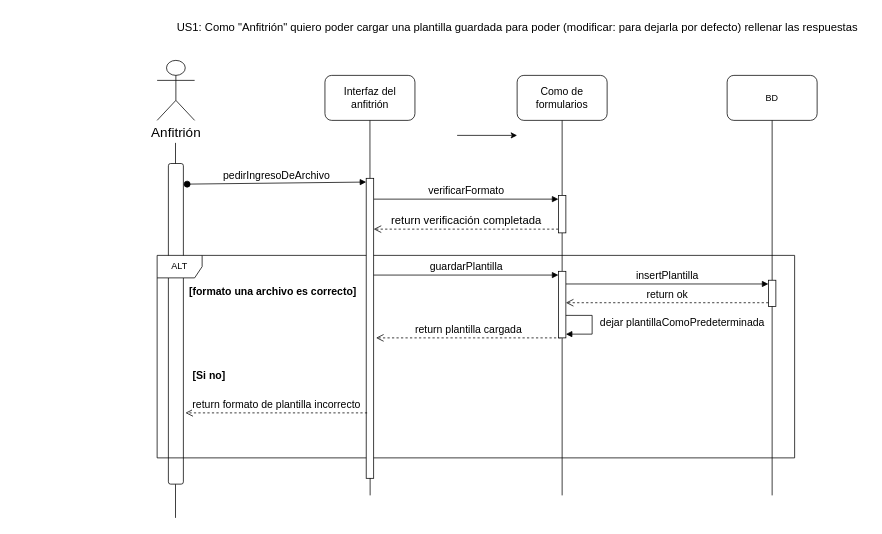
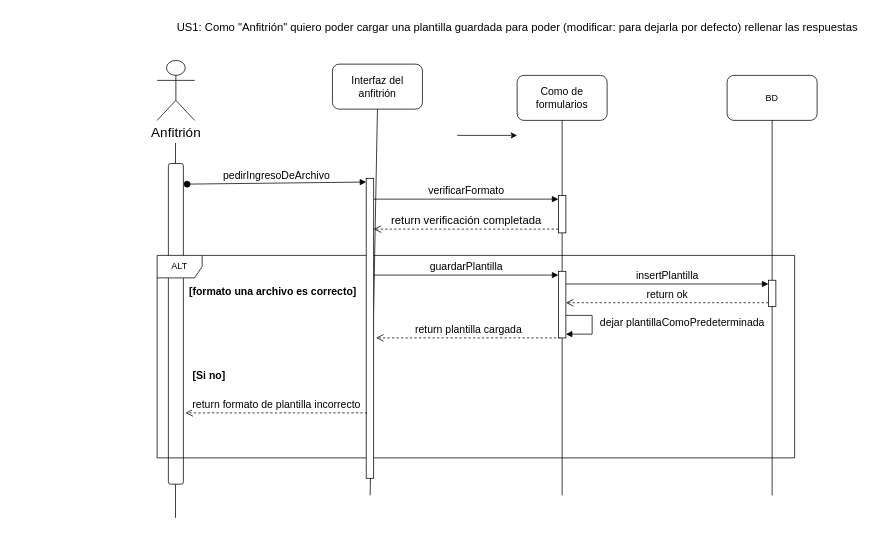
node "Interfaz del anfitrión": moved (370, 98) -> (377, 87)
